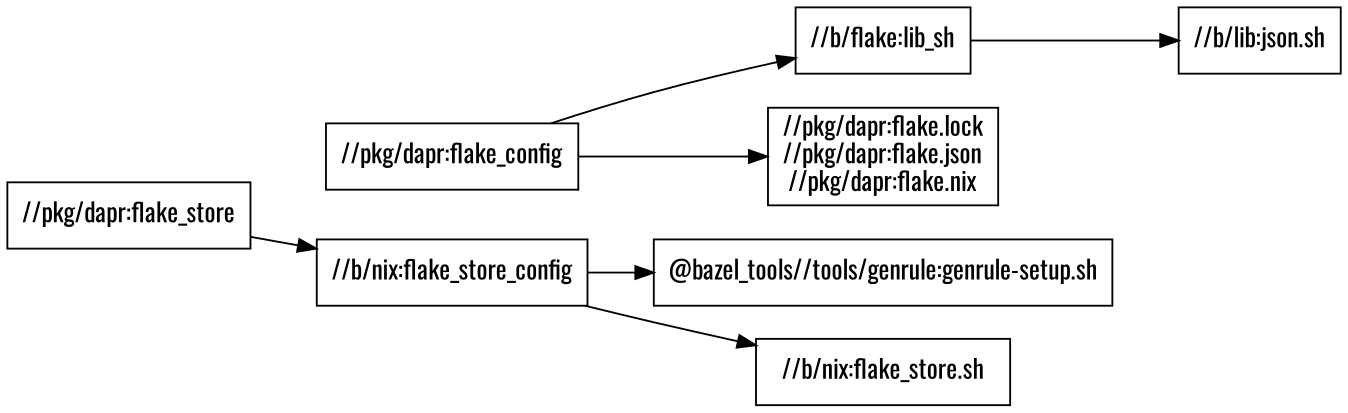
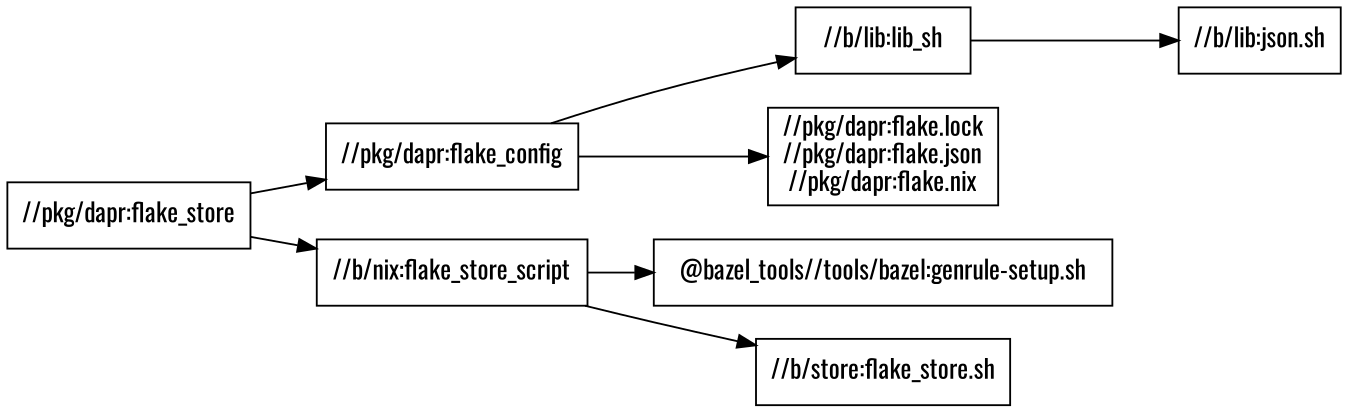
node "//b/flake:lib_sh": label "//b/flake:lib_sh" -> "//b/lib:lib_sh"
edge "//pkg/dapr:flake_store" -> "//pkg/dapr:flake_config": added
node "//b/nix:flake_store_config": label "//b/nix:flake_store_config" -> "//b/nix:flake_store_script"
node "@bazel_tools//tools/genrule:genrule-setup.sh": label "@bazel_tools//tools/genrule:genrule-setup.sh" -> "@bazel_tools//tools/bazel:genrule-setup.sh"
node "//b/nix:flake_store.sh": label "//b/nix:flake_store.sh" -> "//b/store:flake_store.sh"
